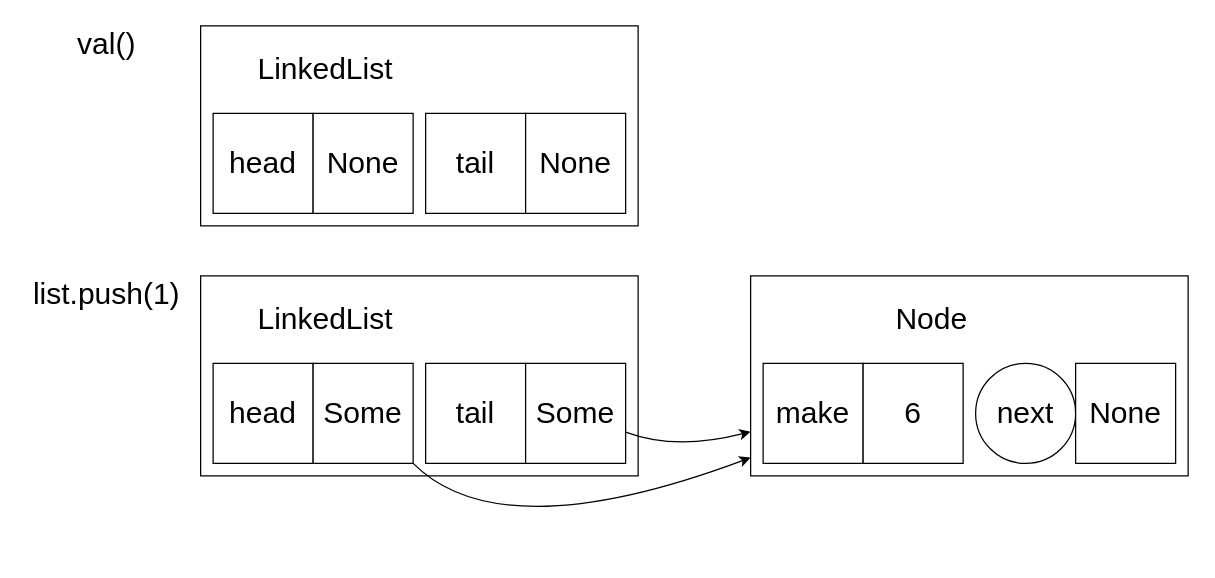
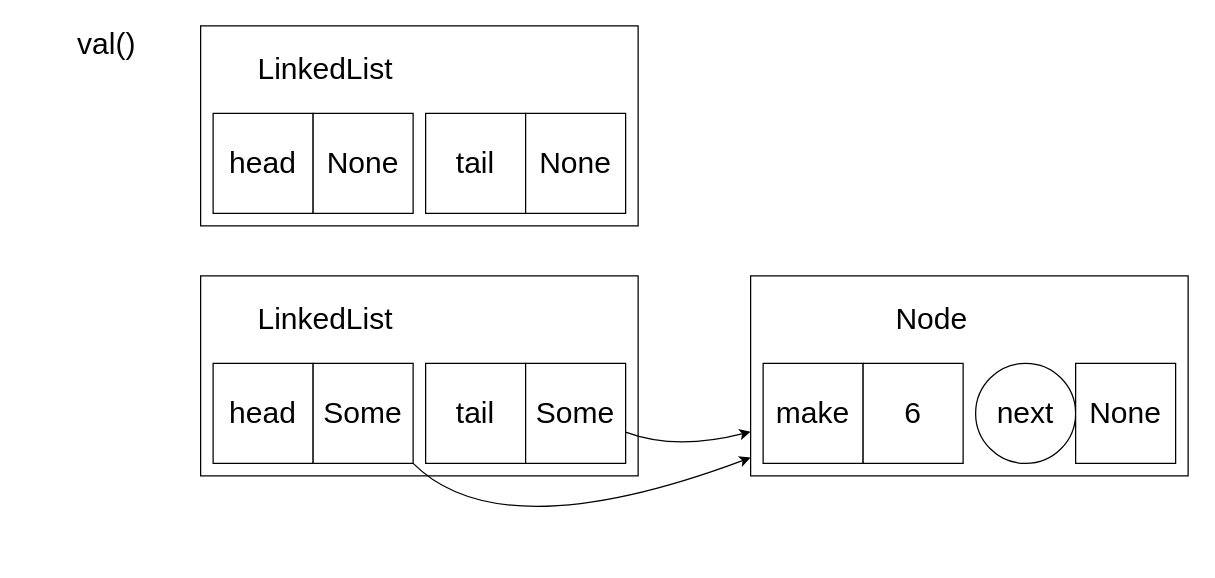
node "list.push(1)": removed
